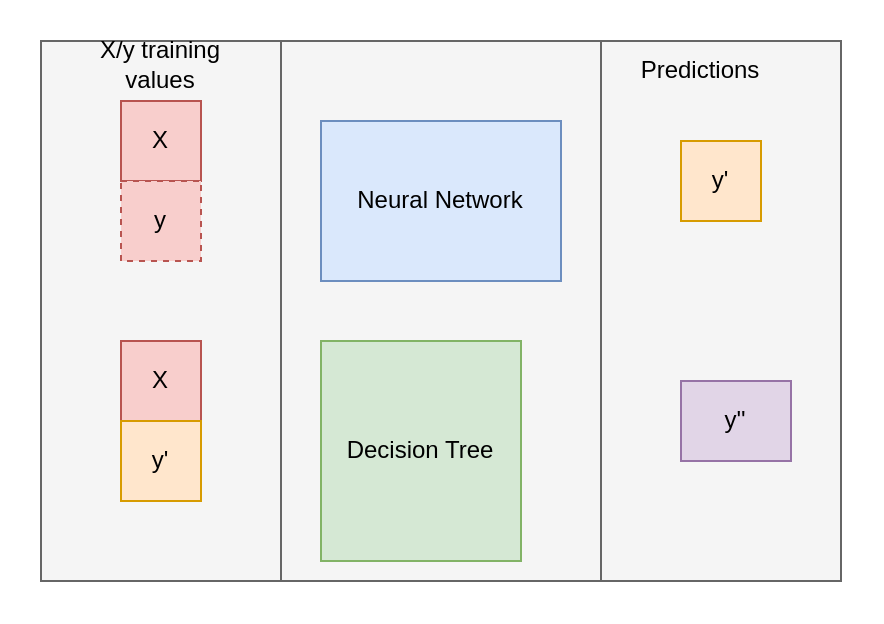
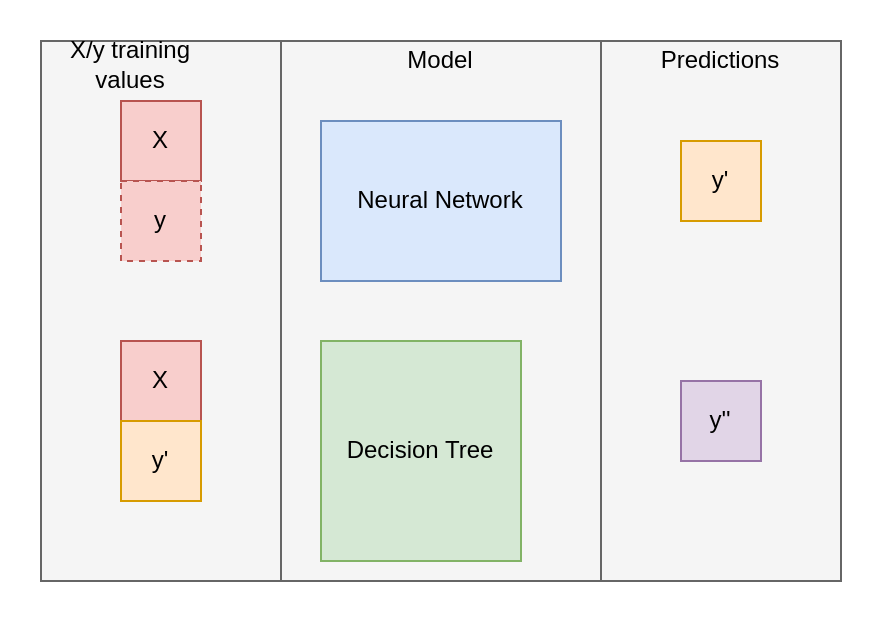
node "Model": added
node "X/y training values": moved (161, 65) -> (131, 65)
node "Predictions": moved (701, 71) -> (721, 61)
node "y''": size 110x80 -> 80x80
